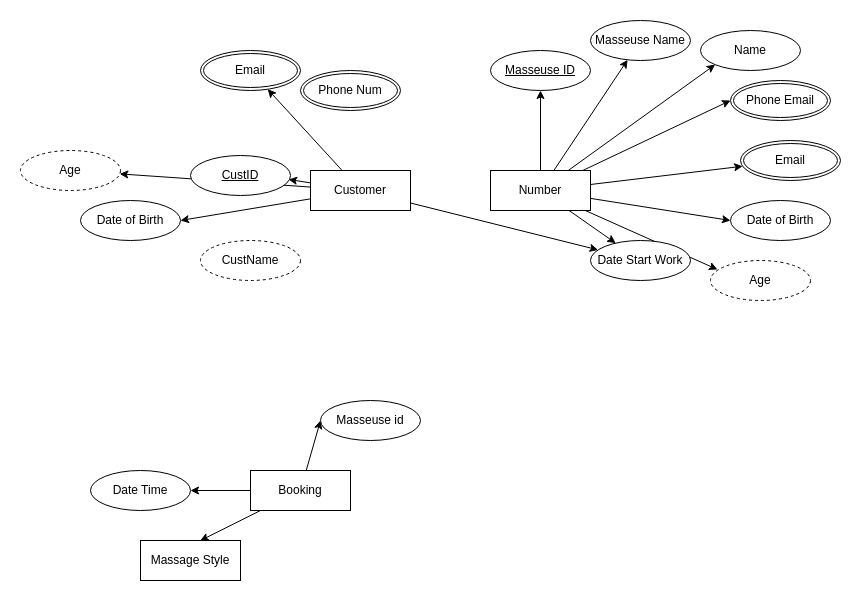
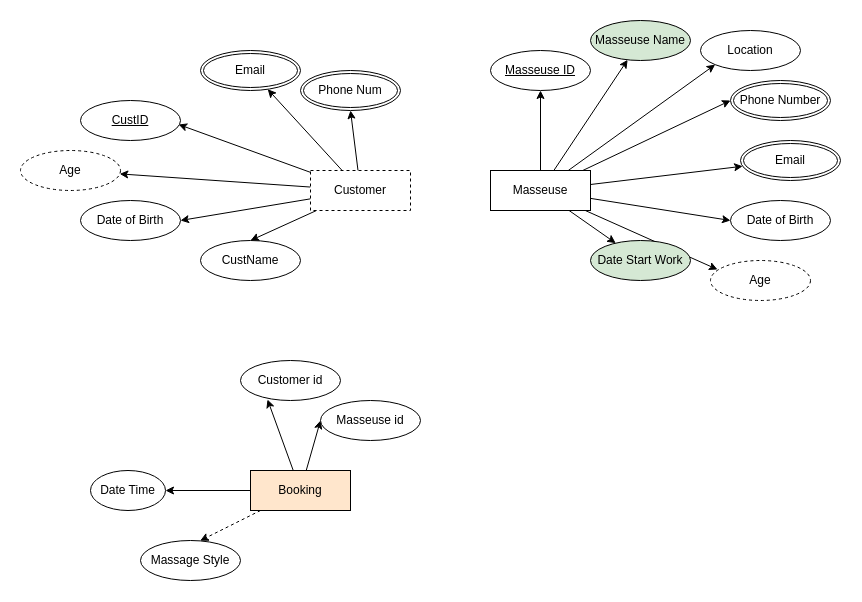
node "Masseuse Name": fillcolor #ffffff -> #d5e8d4
node "Name": label "Name" -> "Location"
node "Phone Email": label "Phone Email" -> "Phone Number"
node "CustID": moved (241, 176) -> (131, 121)
node "Customer": style solid -> dashed
node "Number": label "Number" -> "Masseuse"
edge "Customer" -> "CustName": added
edge "Customer" -> "Date Start Work": now "Customer" -> "Phone Num"
node "CustName": style dashed -> solid
node "Date Start Work": fillcolor #ffffff -> #d5e8d4
node "Customer id": added
edge "Booking" -> "Customer id": added
node "Date Time": size 100x40 -> 75x40
node "Booking": fillcolor #ffffff -> #ffe6cc
edge "Booking" -> "Massage Style": style solid -> dashed
node "Massage Style": shape rectangle -> ellipse
